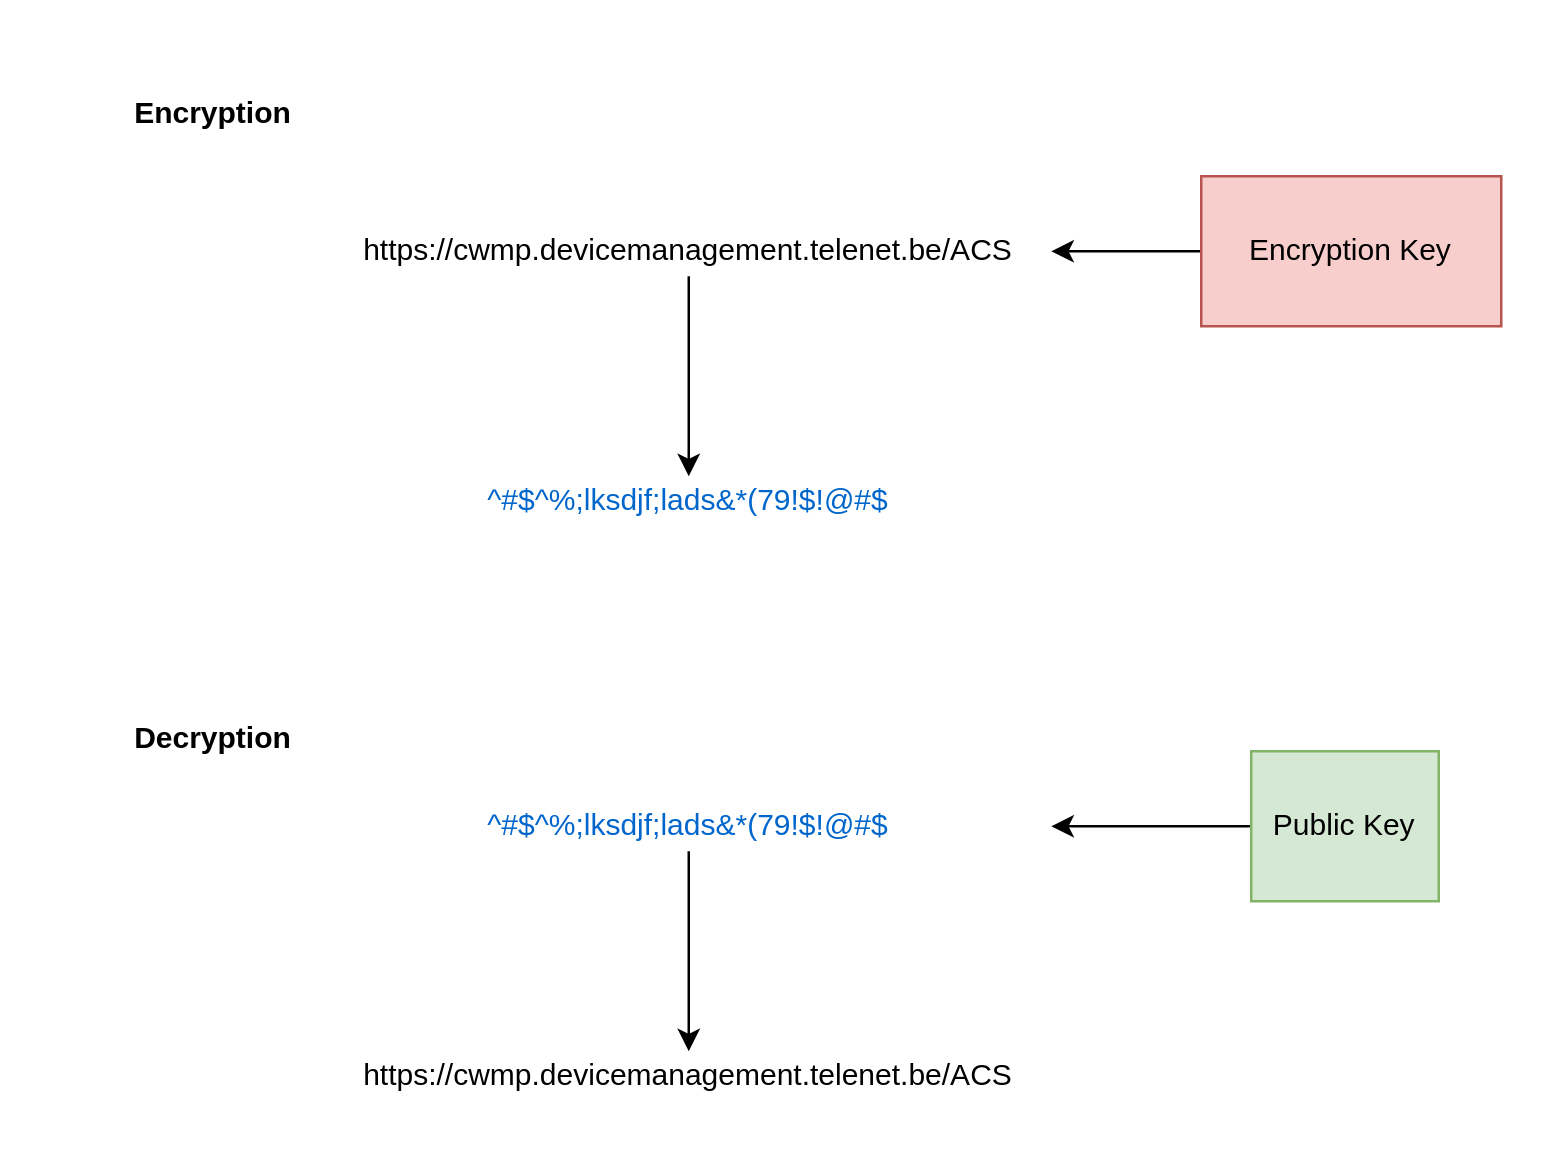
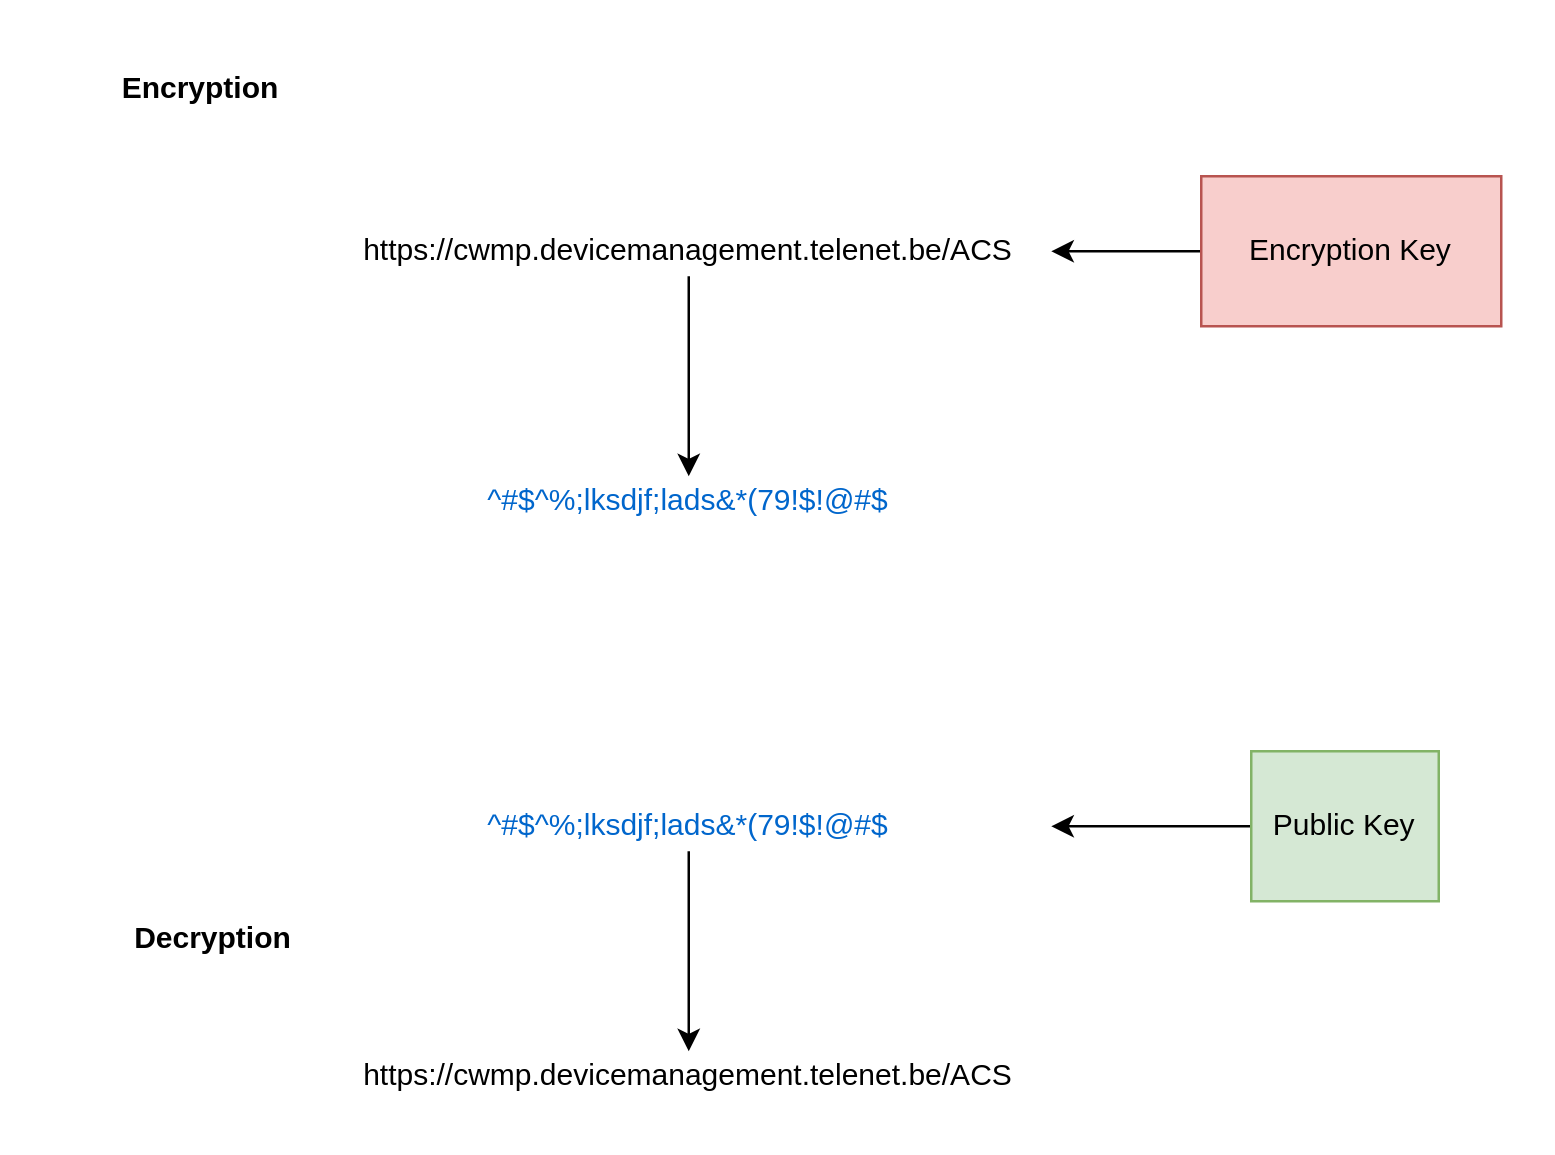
node "Encryption": moved (214, 114) -> (201, 89)
node "Decryption": moved (214, 739) -> (214, 939)
